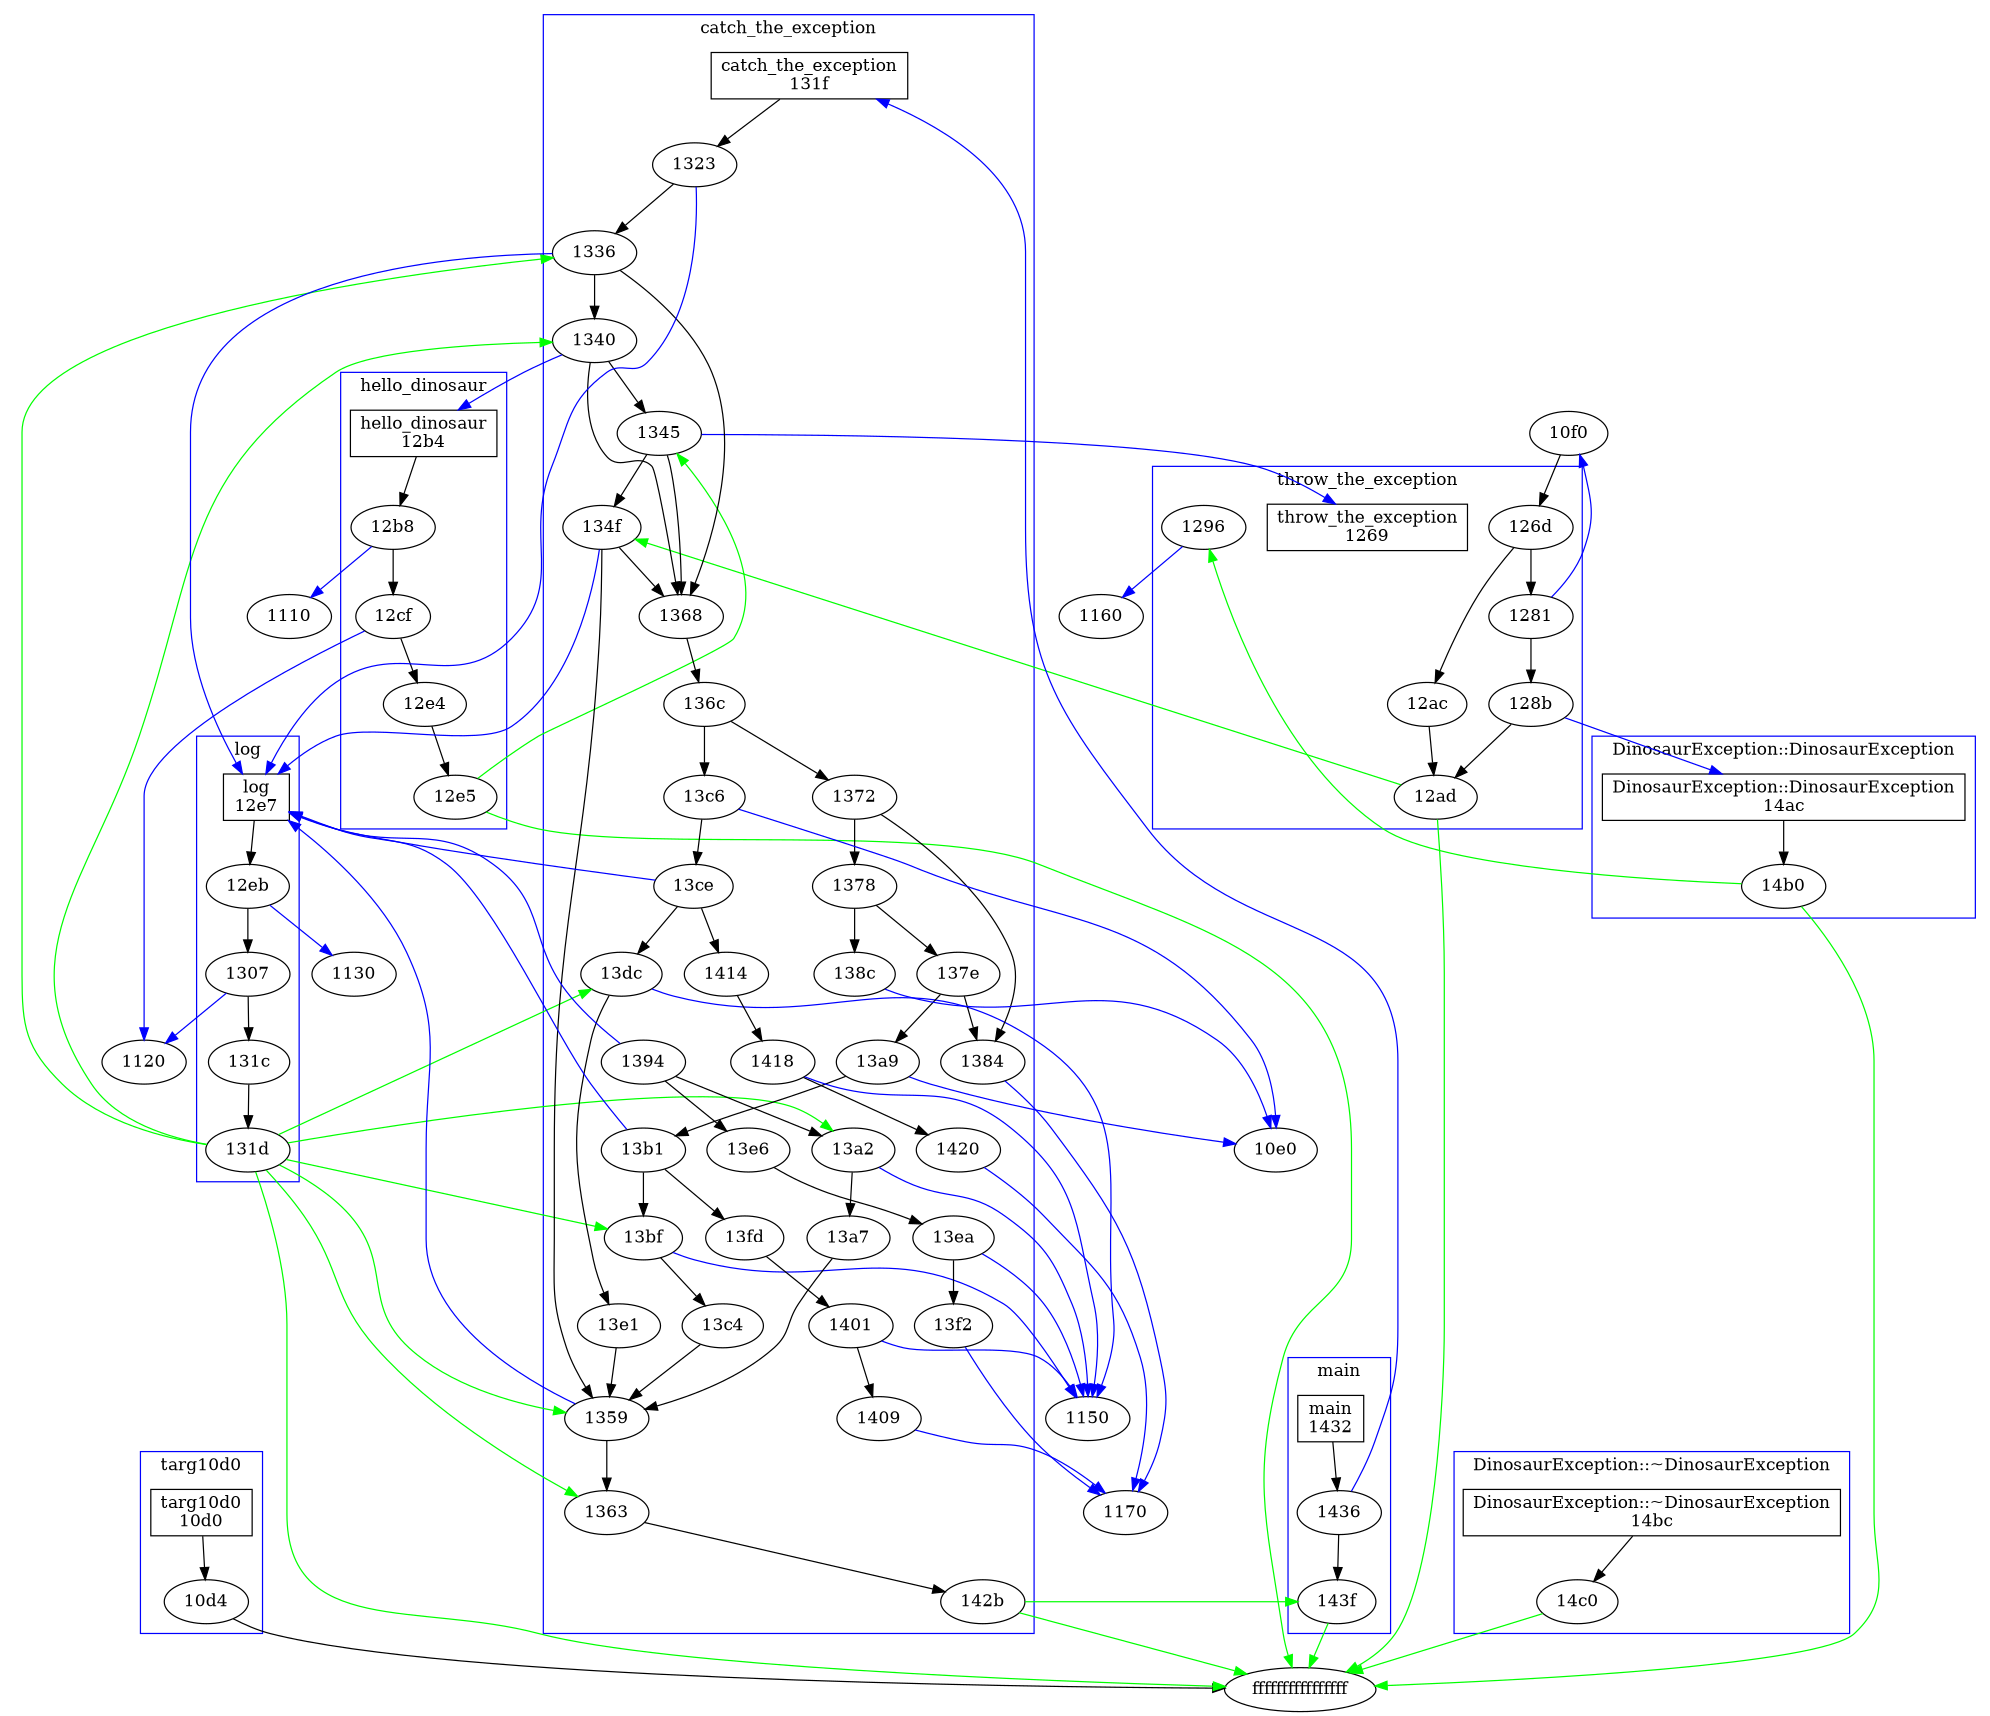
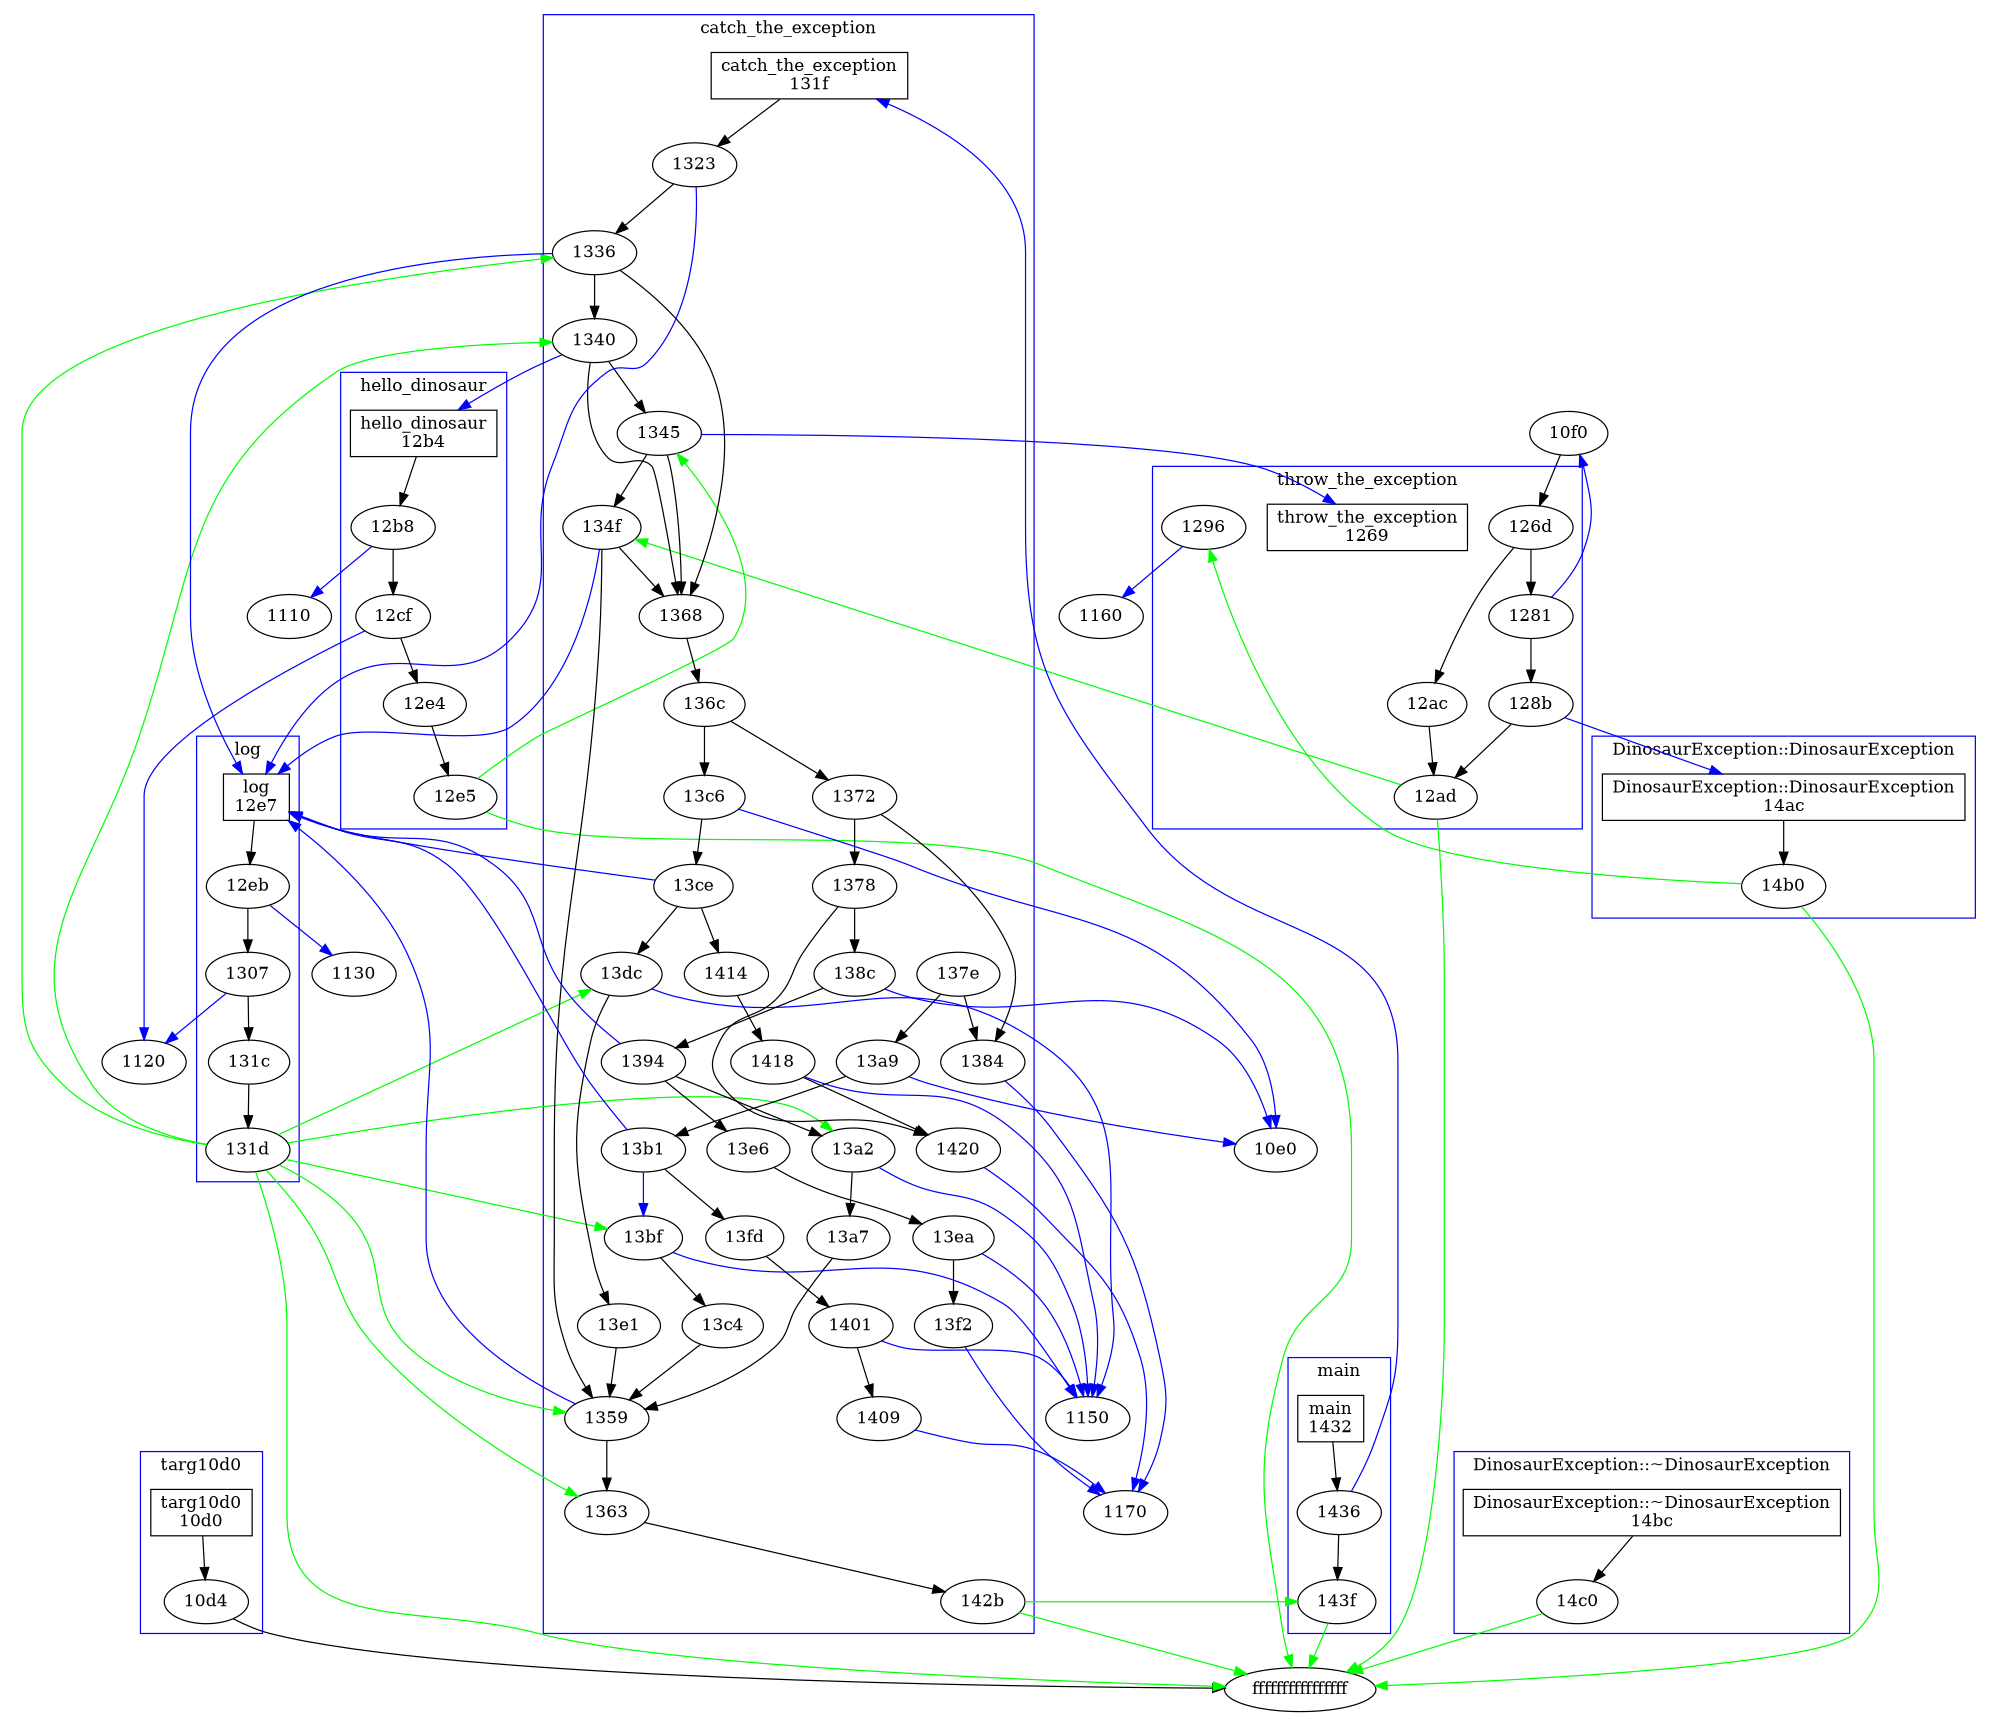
edge "1378" -> "137e": now "1378" -> "1420"
edge "138c" -> "1394": added
edge "13b1" -> "13bf": color black -> blue
